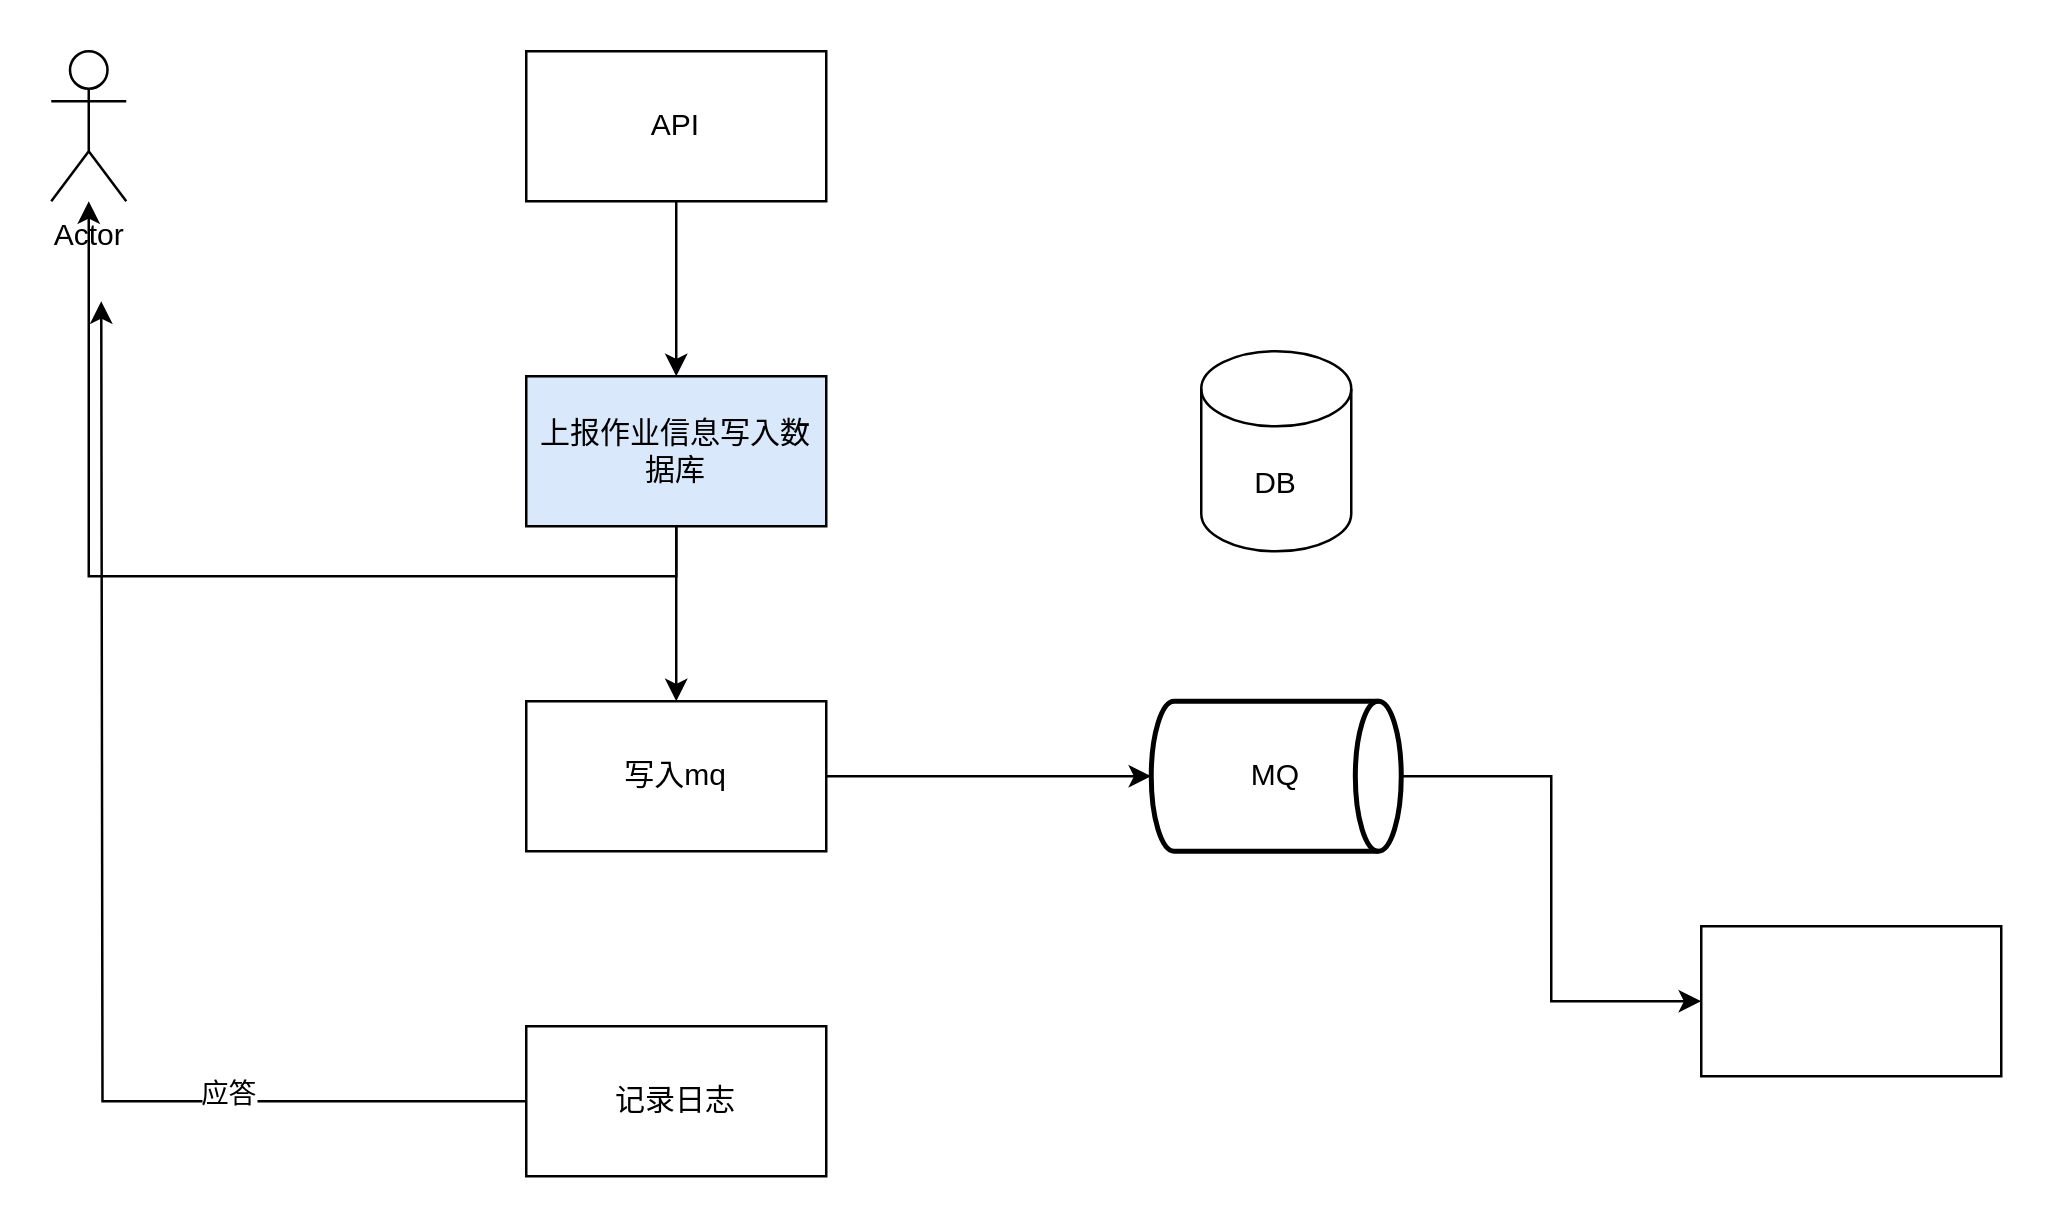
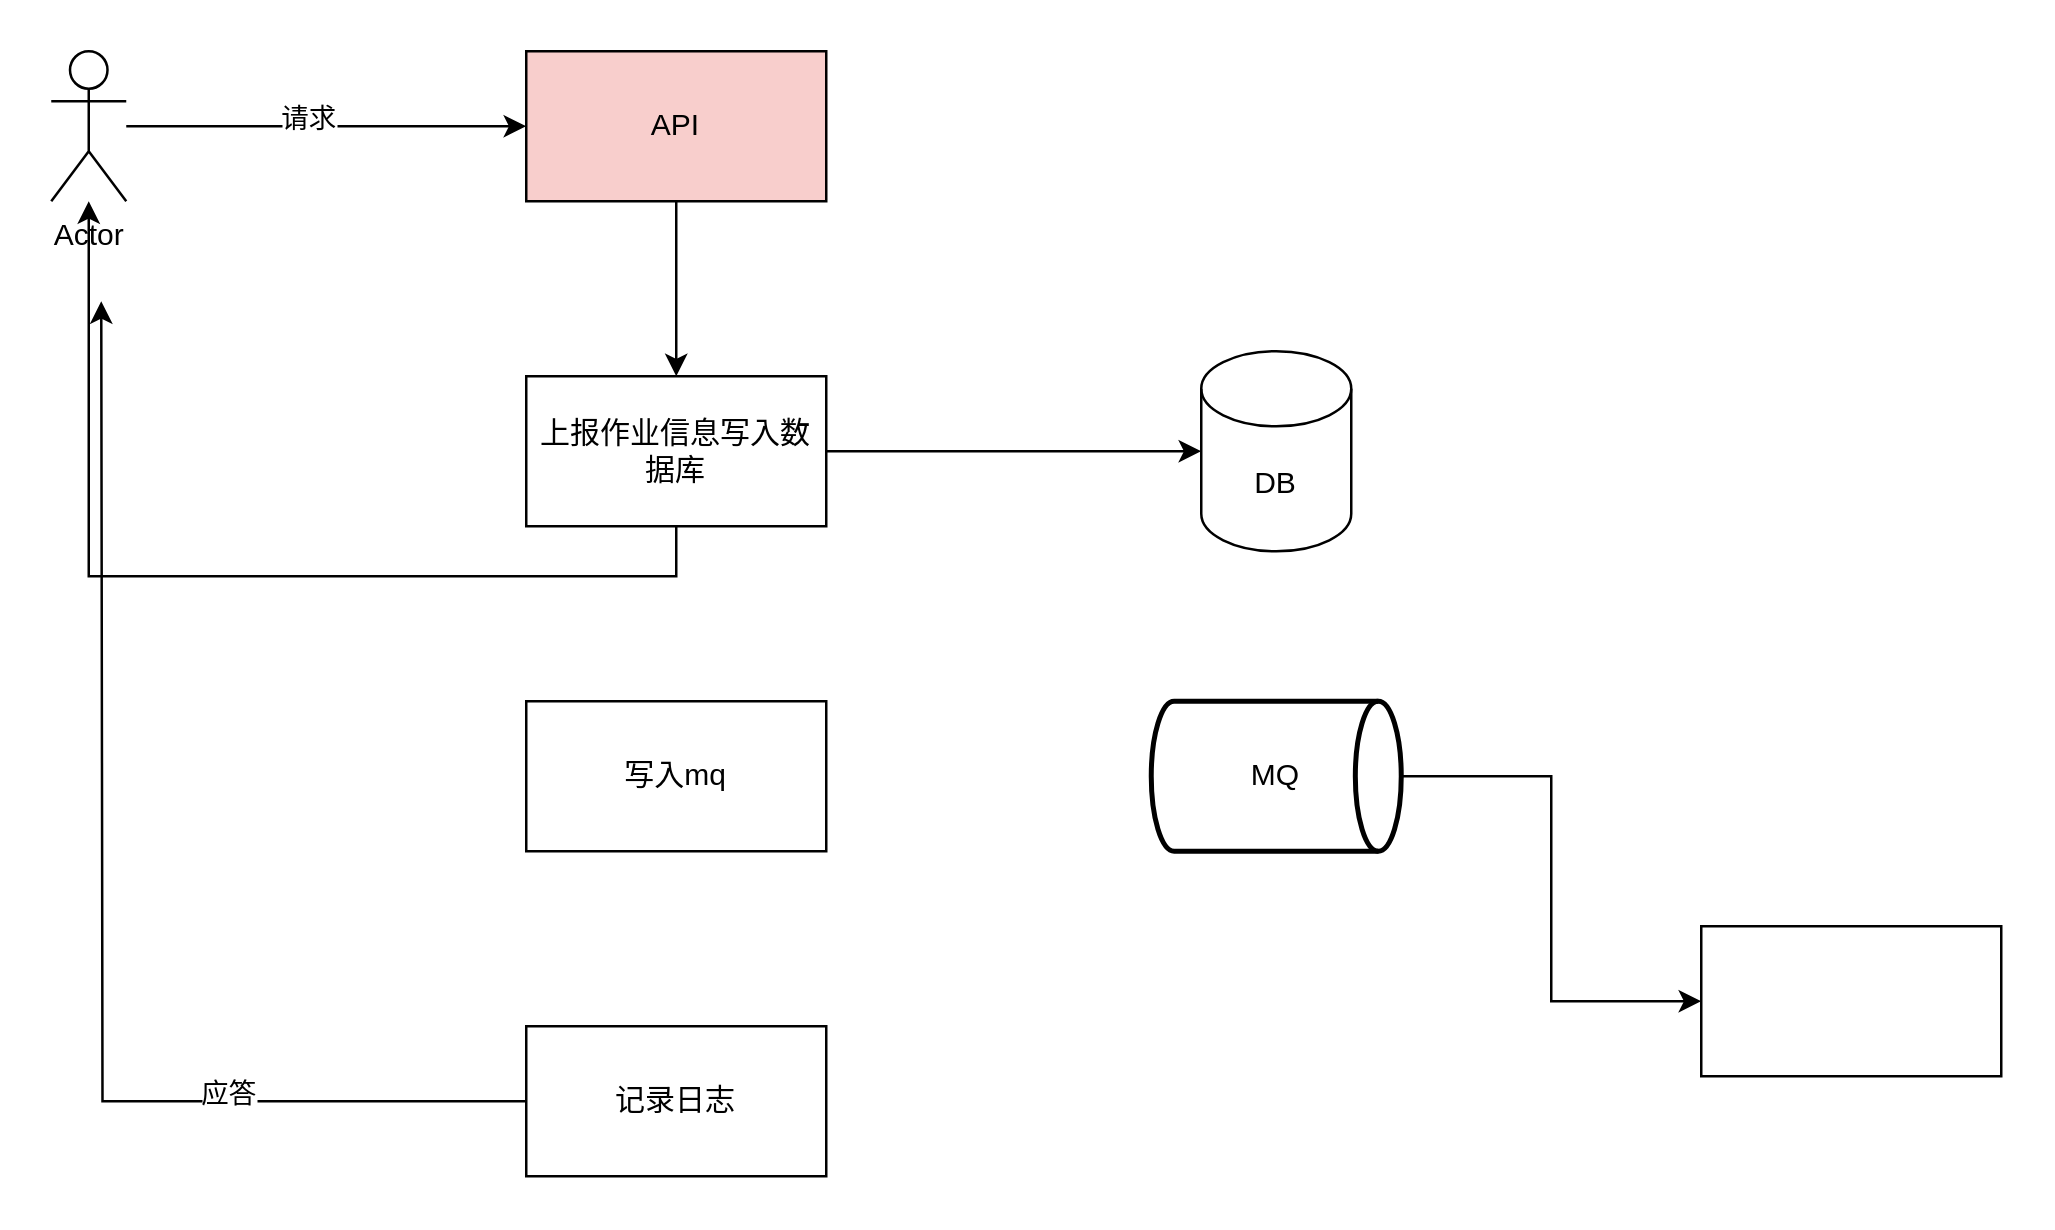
edge "Actor" -> "API": added, label "请求"
node "API": fillcolor #ffffff -> #f8cecc
node "上报作业信息写入数据库": fillcolor #dae8fc -> #ffffff
edge "上报作业信息写入数据库" -> "写入mq": now "上报作业信息写入数据库" -> "DB"
edge "写入mq" -> "MQ": removed
